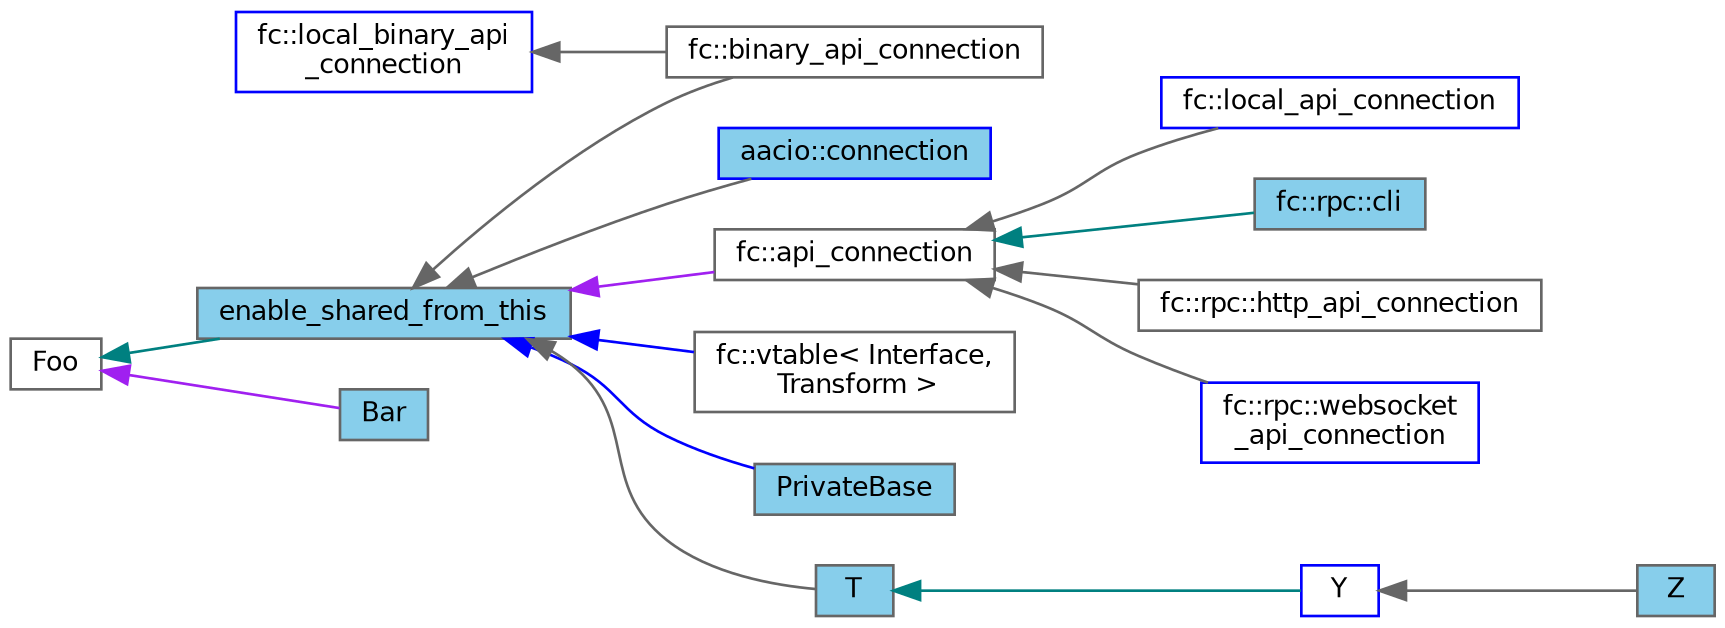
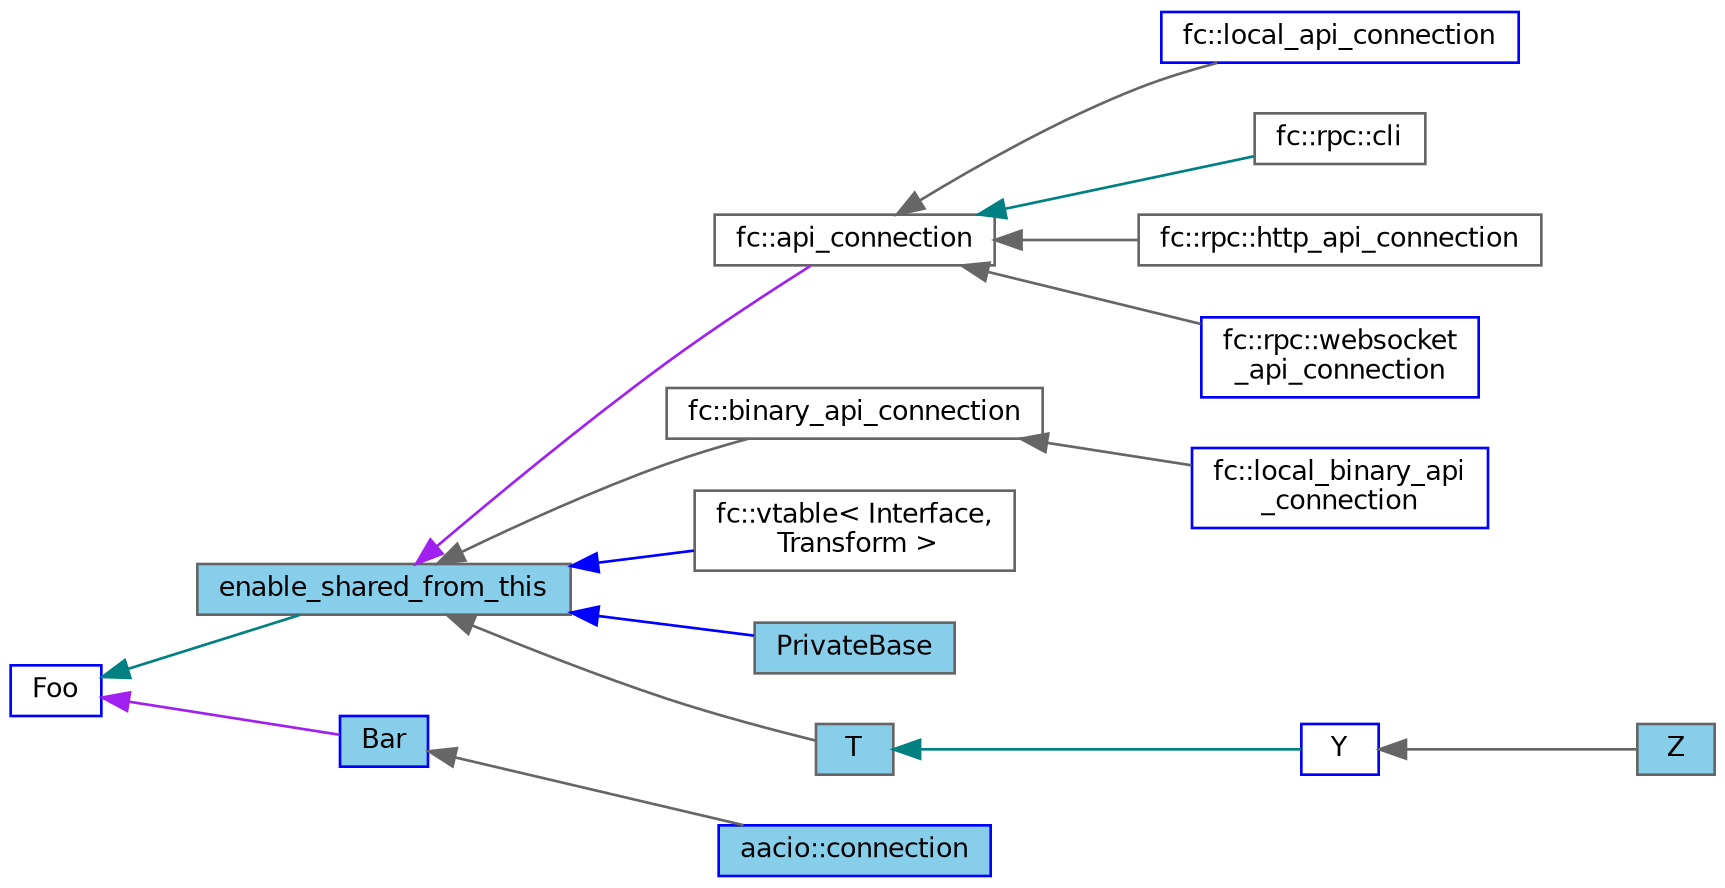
edge "fc::binary_api_connection" -> "fc::local_binary_api _connection": reversed
node "fc::rpc::cli": fillcolor skyblue -> white
edge "aacio::connection" -> "enable_shared_from_this": now "aacio::connection" -> "Bar"
node "Foo": color gray40 -> blue
node "Bar": color gray40 -> blue
